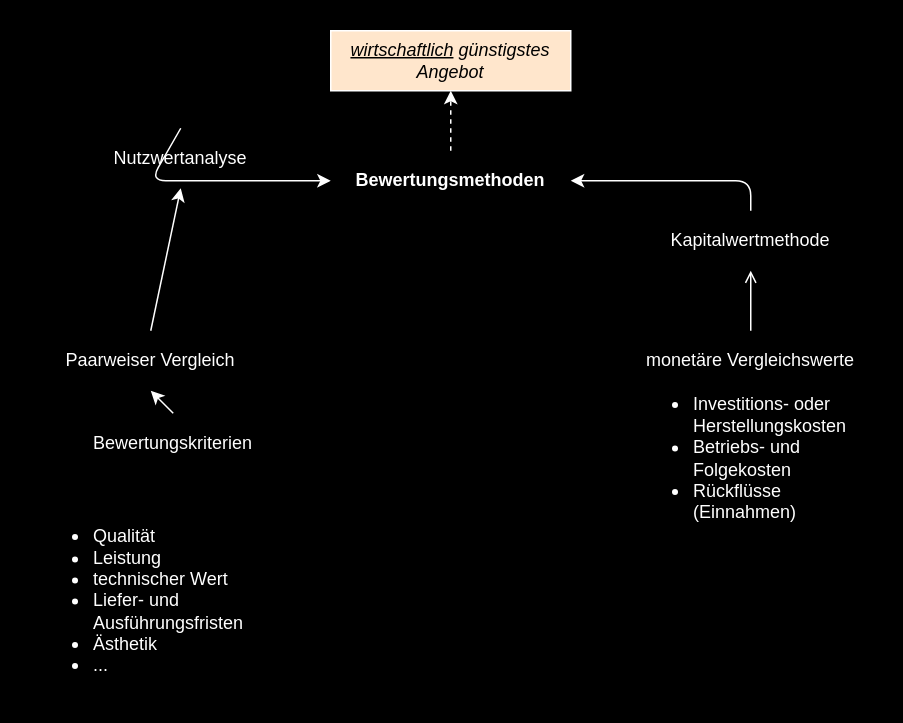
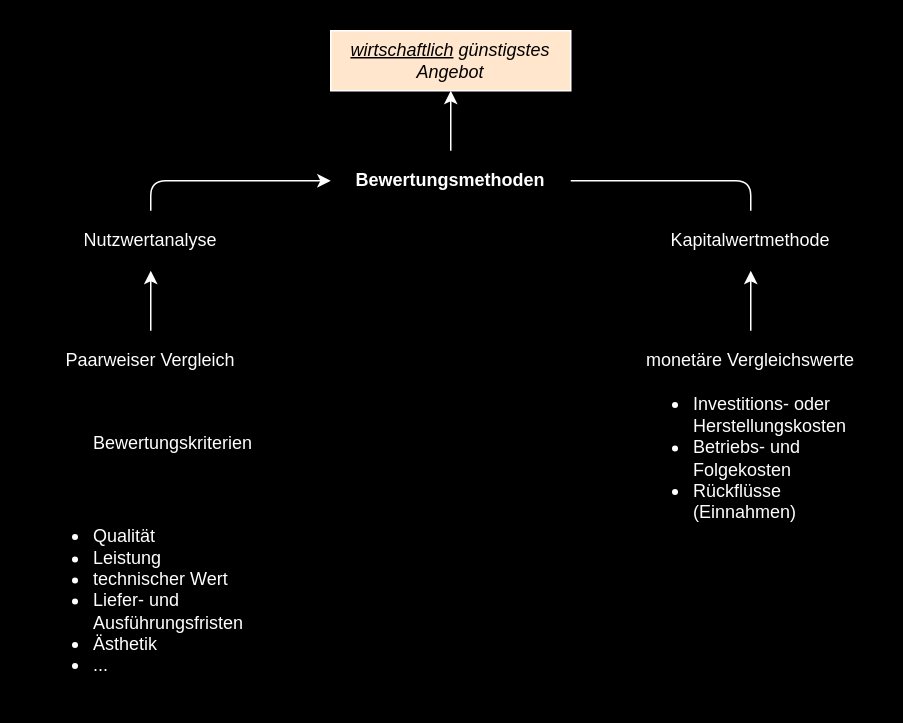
edge "Bewertungsmethoden" -> "wirtschaftlich günstigstes Angebot": style dashed -> solid
node "Nutzwertanalyse": moved (181, 158) -> (151, 241)
edge "Kapitalwertmethode" -> "Bewertungsmethoden": arrowhead classic -> none
edge "monetäre Vergleichswerte" -> "Kapitalwertmethode": arrowhead open -> classic
edge "Bewertungskriterien" -> "Paarweiser Vergleich": removed
